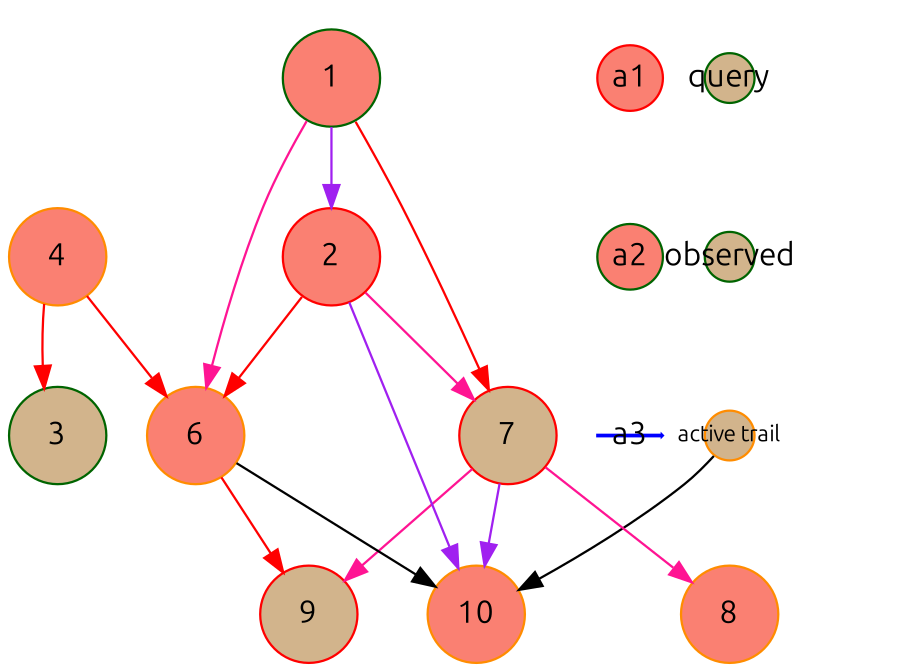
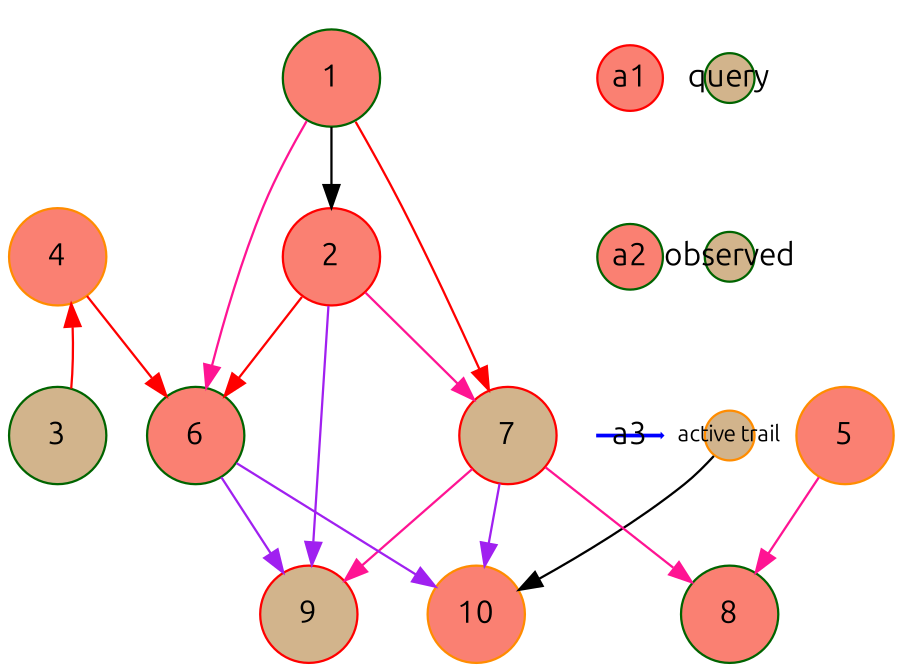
edge "1" -> "2": color purple -> black
edge "4" -> "3": reversed
edge "2" -> "10": now "2" -> "9"
node "6": color darkorange -> darkgreen
node "5": added
edge "6" -> "9": color red -> purple
edge "6" -> "10": color black -> purple
node "8": color darkorange -> darkgreen
